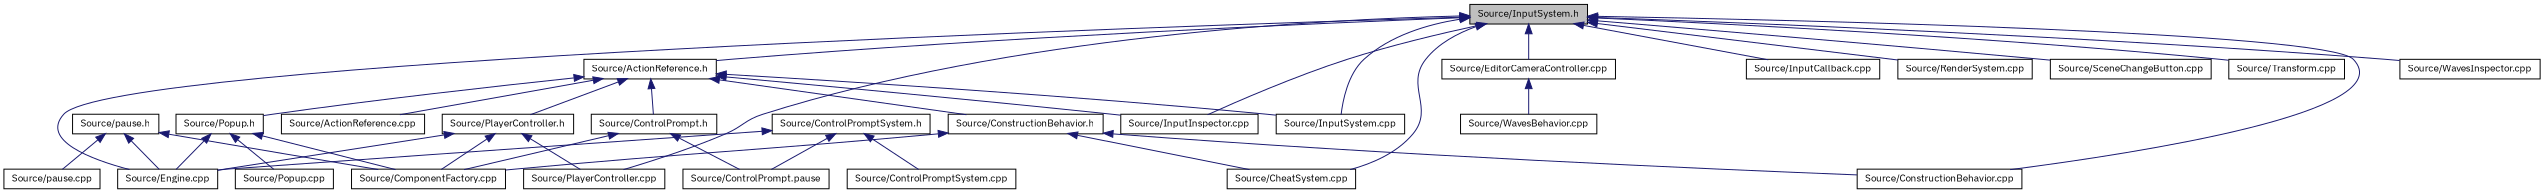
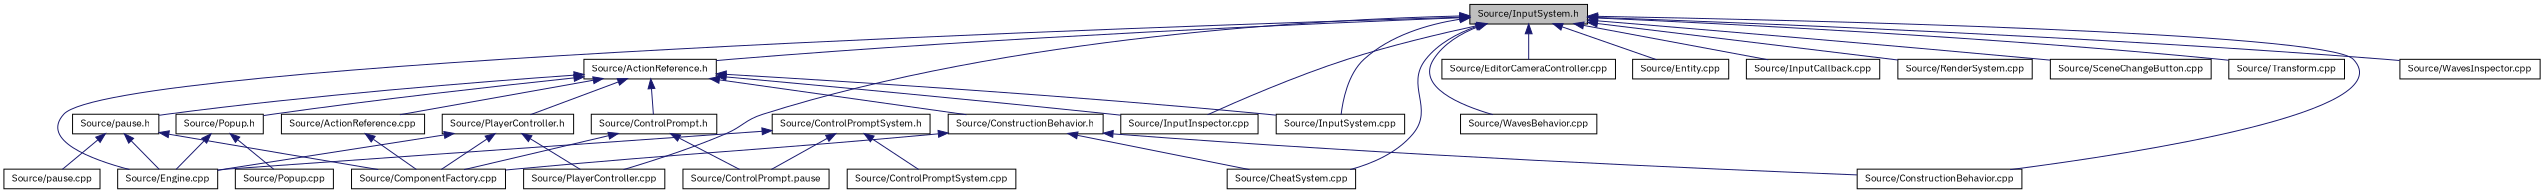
node "Source/Entity.cpp": added
edge "Source/pause.h" -> "Source/ActionReference.h": added
edge "Source/WavesBehavior.cpp" -> "Source/EditorCameraController.cpp": now "Source/WavesBehavior.cpp" -> "Source/InputSystem.h"
edge "Source/ComponentFactory.cpp" -> "Source/Popup.h": now "Source/ComponentFactory.cpp" -> "Source/ActionReference.cpp"
